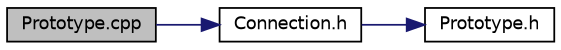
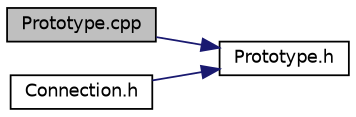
edge "Prototype.cpp" -> "Connection.h": now "Prototype.cpp" -> "Prototype.h"
